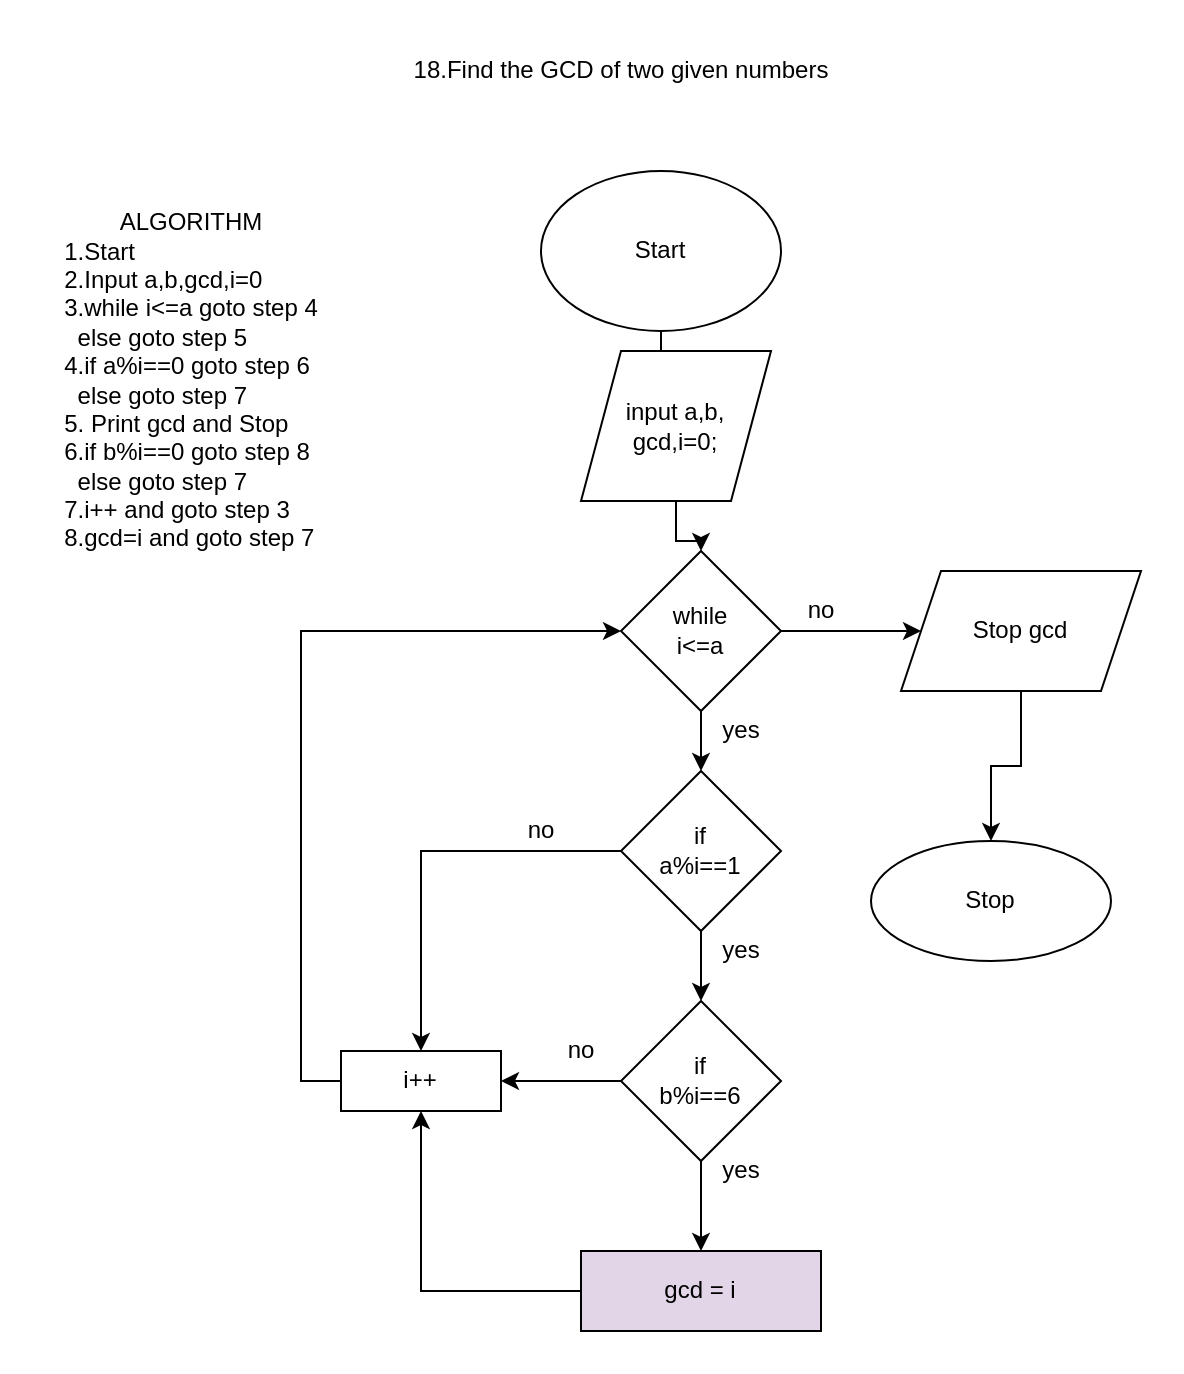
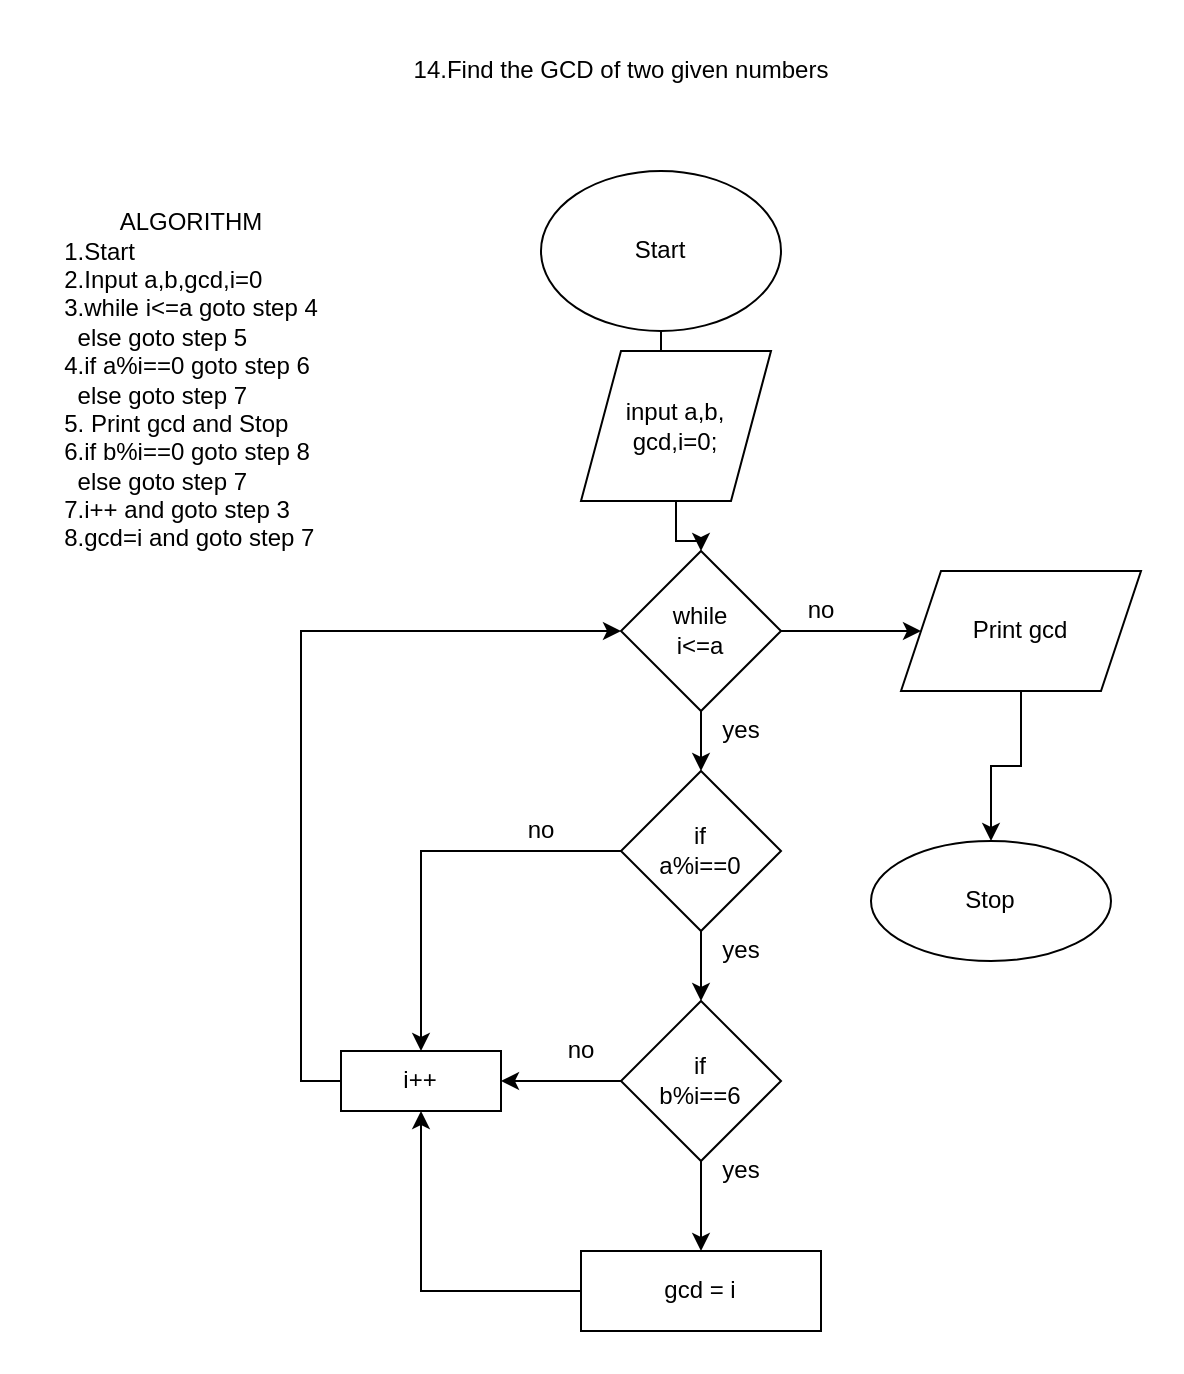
node "18.Find the GCD of two given numbers": label "18.Find the GCD of two given numbers" -> "14.Find the GCD of two given numbers"
node "Stop gcd": label "Stop gcd" -> "Print gcd"
node "if a%i==1": label "if a%i==1" -> "if a%i==0"
node "gcd = i": fillcolor #e1d5e7 -> #ffffff
